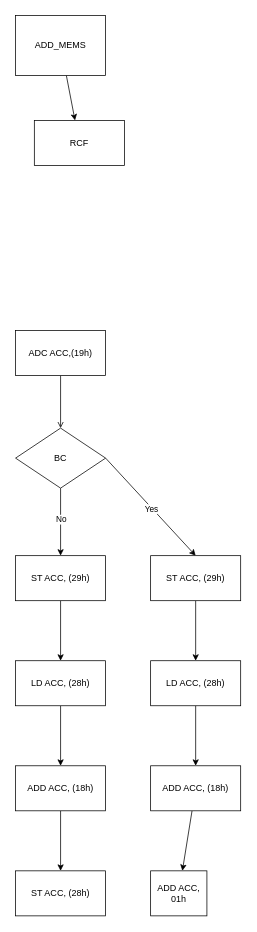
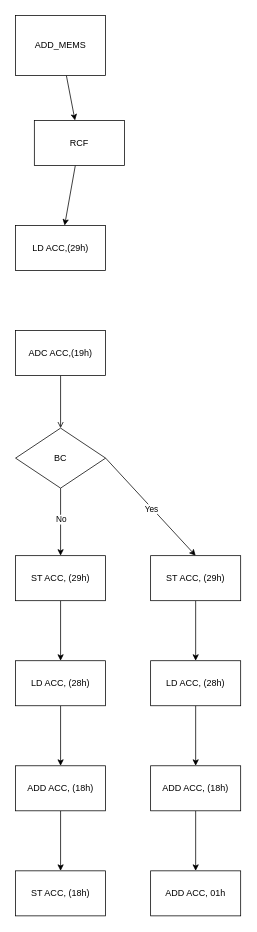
edge "RCF" -> "LD ACC,(29h)": added
node "LD ACC,(29h)": added
node "ST ACC, (28h)": label "ST ACC, (28h)" -> "ST ACC, (18h)"
node "ADD ACC, 01h": size 56x45 -> 90x45
